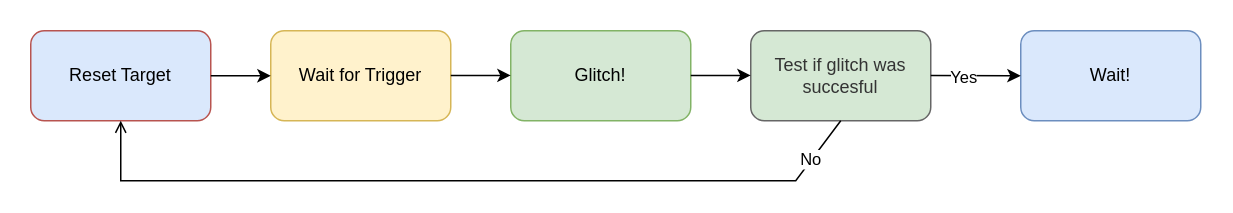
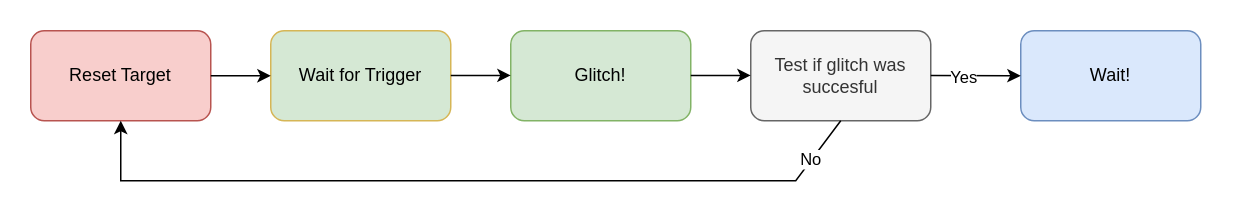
node "Reset Target": fillcolor #dae8fc -> #f8cecc
node "Wait for Trigger": fillcolor #fff2cc -> #d5e8d4
node "Test if glitch was succesful": fillcolor #d5e8d4 -> #f5f5f5
edge "Test if glitch was succesful" -> "Reset Target": arrowhead open -> classic
